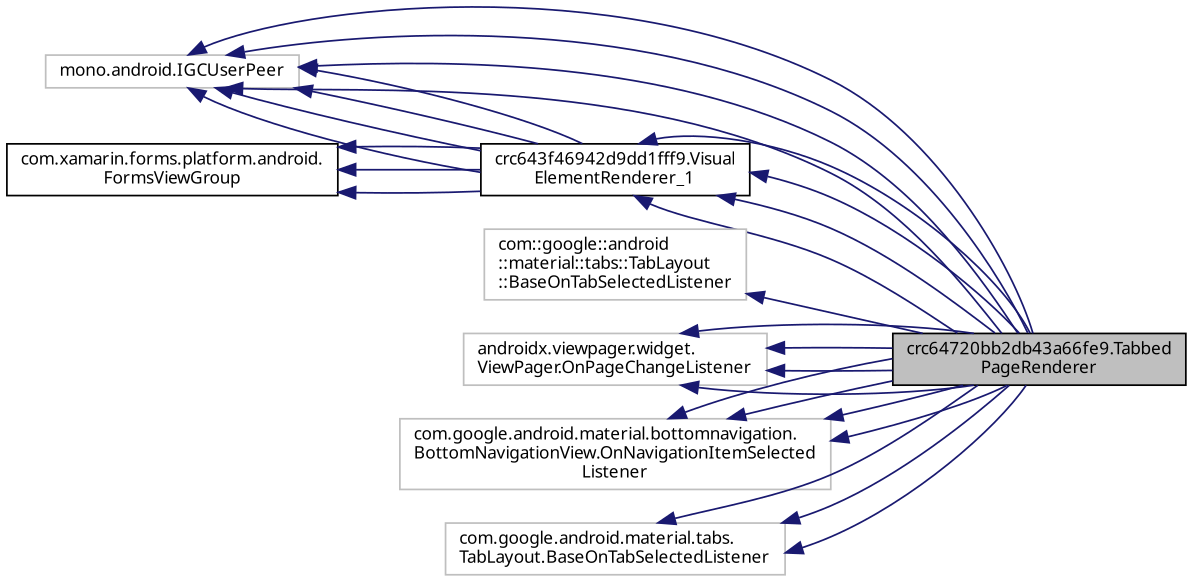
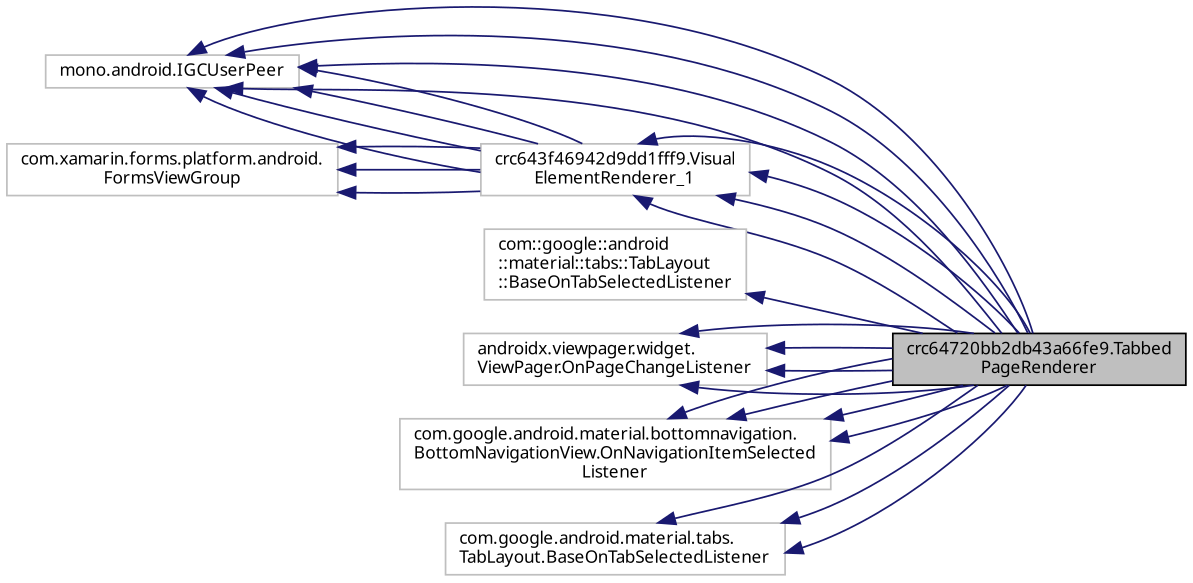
node "com.xamarin.forms.platform.android. FormsViewGroup": color black -> grey75
node "crc643f46942d9dd1fff9.Visual ElementRenderer_1": color black -> grey75
